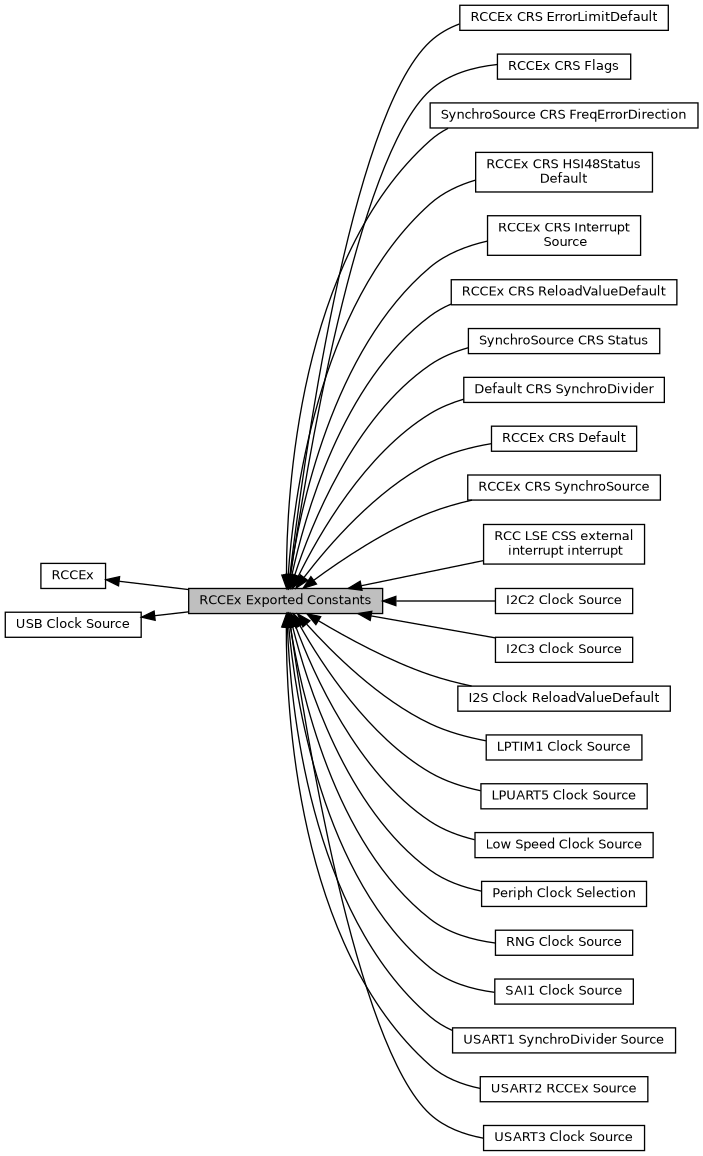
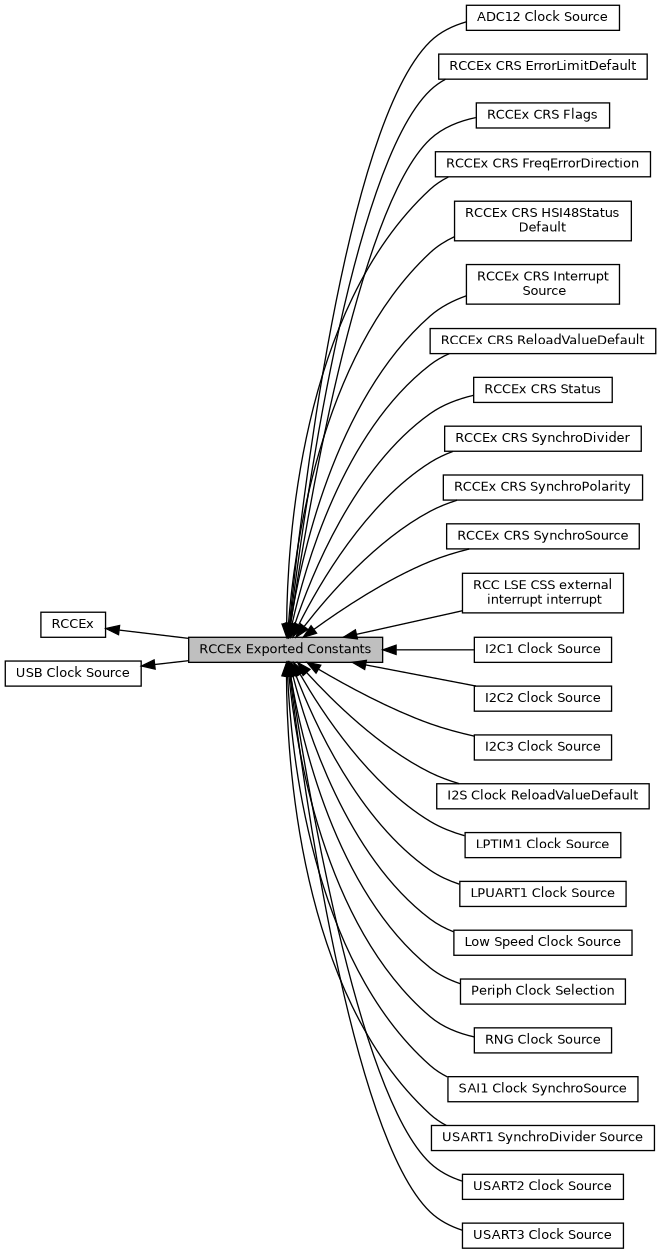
node "ADC12 Clock Source": added
node "SynchroSource CRS FreqErrorDirection": label "SynchroSource CRS FreqErrorDirection" -> "RCCEx CRS FreqErrorDirection"
node "SynchroSource CRS Status": label "SynchroSource CRS Status" -> "RCCEx CRS Status"
node "Default CRS SynchroDivider": label "Default CRS SynchroDivider" -> "RCCEx CRS SynchroDivider"
node "RCCEx CRS Default": label "RCCEx CRS Default" -> "RCCEx CRS SynchroPolarity"
node "I2C1 Clock Source": added
node "LPUART5 Clock Source": label "LPUART5 Clock Source" -> "LPUART1 Clock Source"
node "SAI1 Clock Source": label "SAI1 Clock Source" -> "SAI1 Clock SynchroSource"
node "USART2 RCCEx Source": label "USART2 RCCEx Source" -> "USART2 Clock Source"
